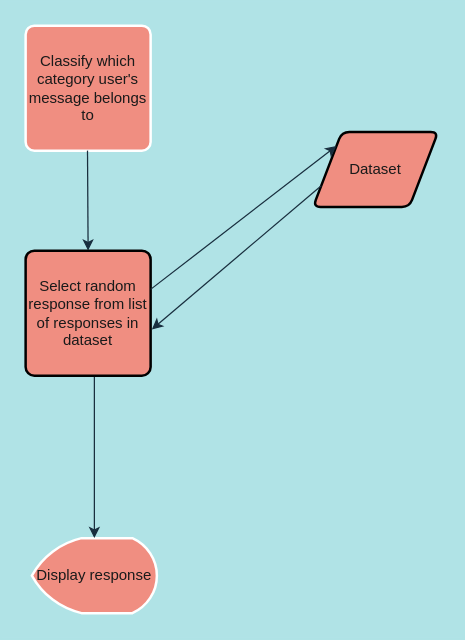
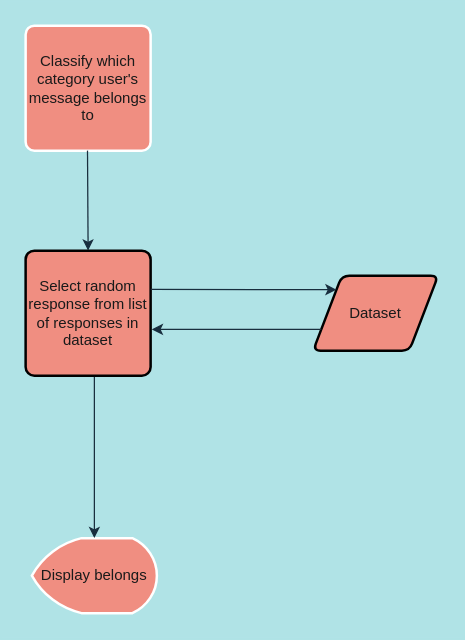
node "Dataset": moved (376, 169) -> (376, 313)
node "Display response": label "Display response" -> "Display belongs"
